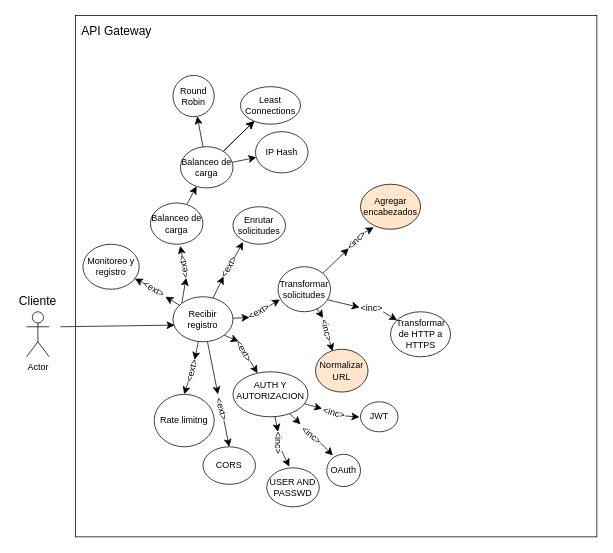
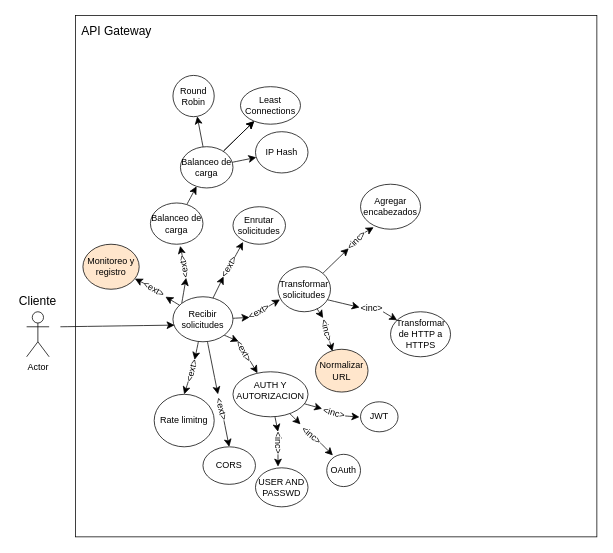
node "Agregar encabezados": fillcolor #ffe6cc -> #ffffff
node "Monitoreo y registro": fillcolor #ffffff -> #ffe6cc
node "Recibir registro": label "Recibir registro" -> "Recibir solicitudes"
node "USER AND PASSWD": moved (293, 487) -> (282, 487)
